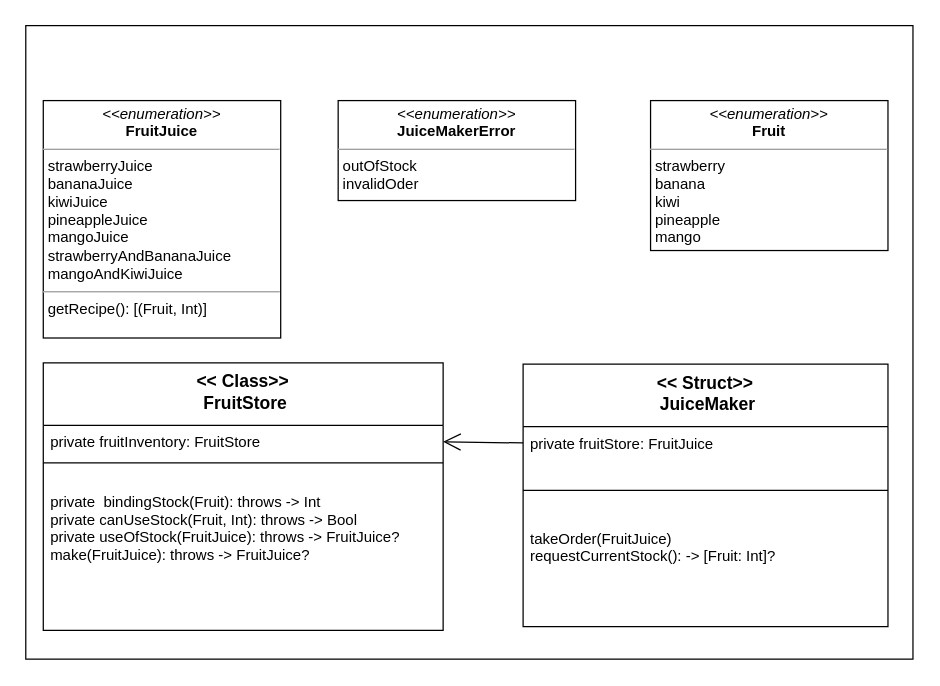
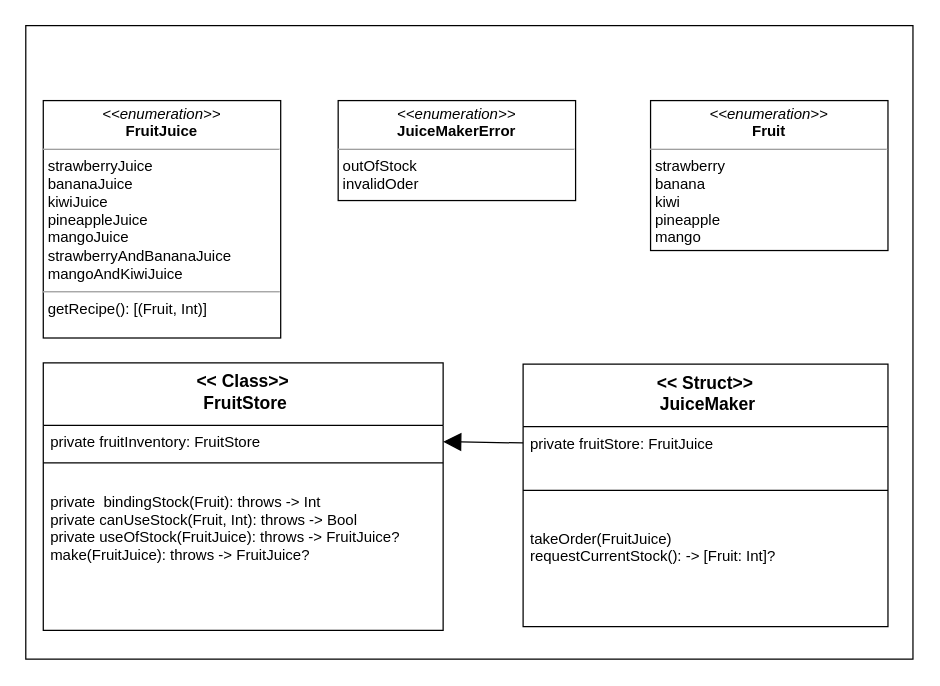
edge "private fruitStore: FruitJuice" -> "private fruitInventory: FruitStore": arrowhead open -> block
